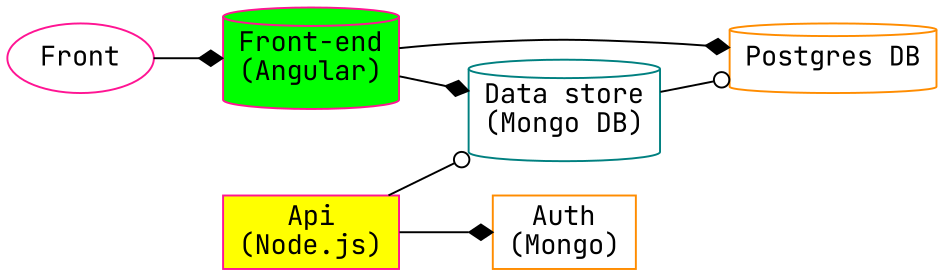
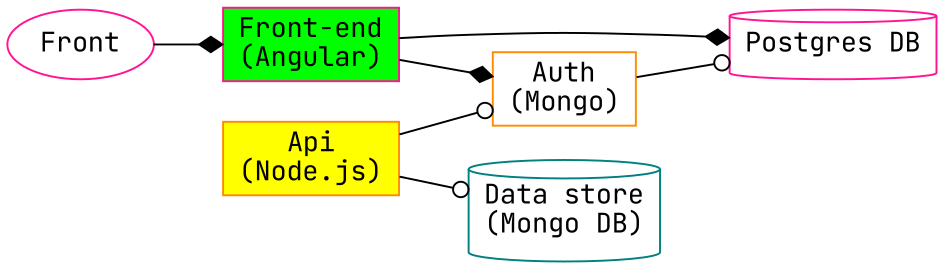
node "Front-end (Angular)": shape cylinder -> box
node "Postgres DB": color darkorange -> deeppink
edge "Front-end (Angular)" -> "Data store (Mongo DB)": now "Front-end (Angular)" -> "Auth (Mongo)"
edge "Data store (Mongo DB)" -> "Postgres DB": now "Auth (Mongo)" -> "Postgres DB"
node "Api (Node.js)": color deeppink -> darkorange
edge "Api (Node.js)" -> "Auth (Mongo)": arrowhead diamond -> odot
